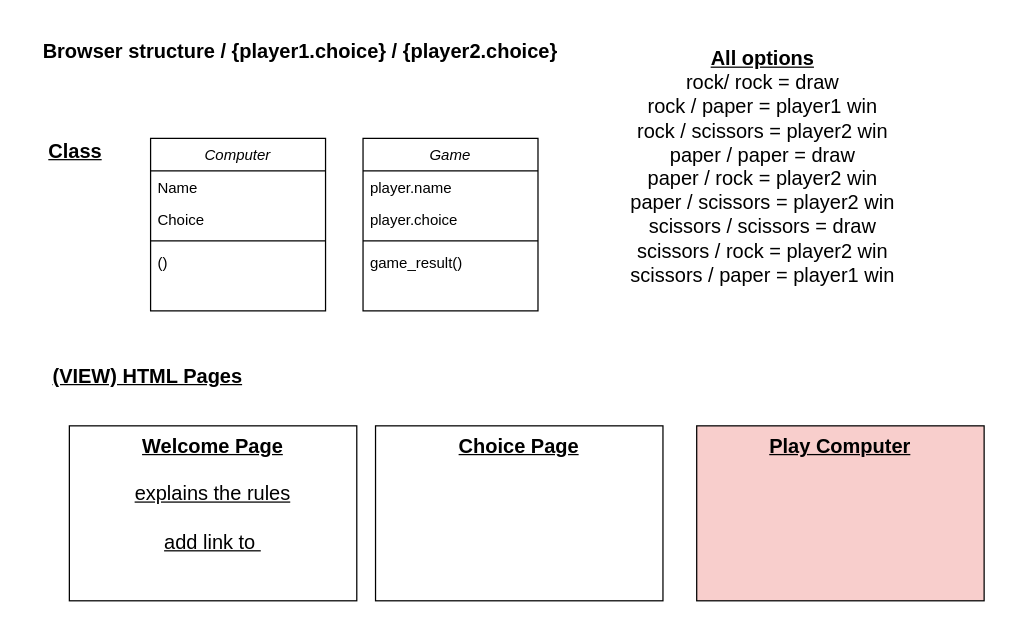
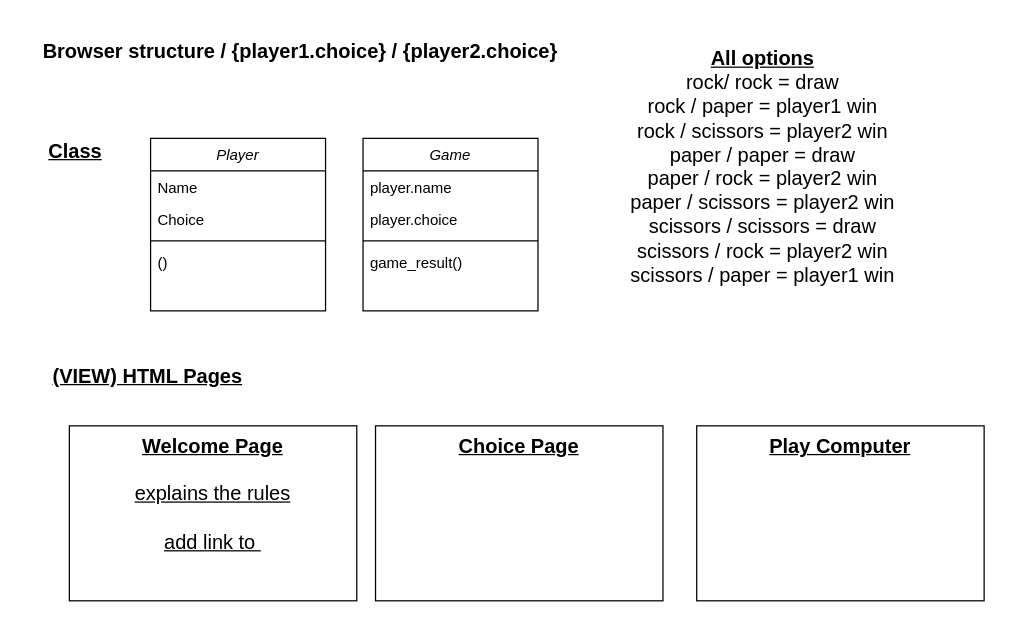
node "Computer": label "Computer" -> "Player"
node "Play Computer": fillcolor #f8cecc -> #ffffff
